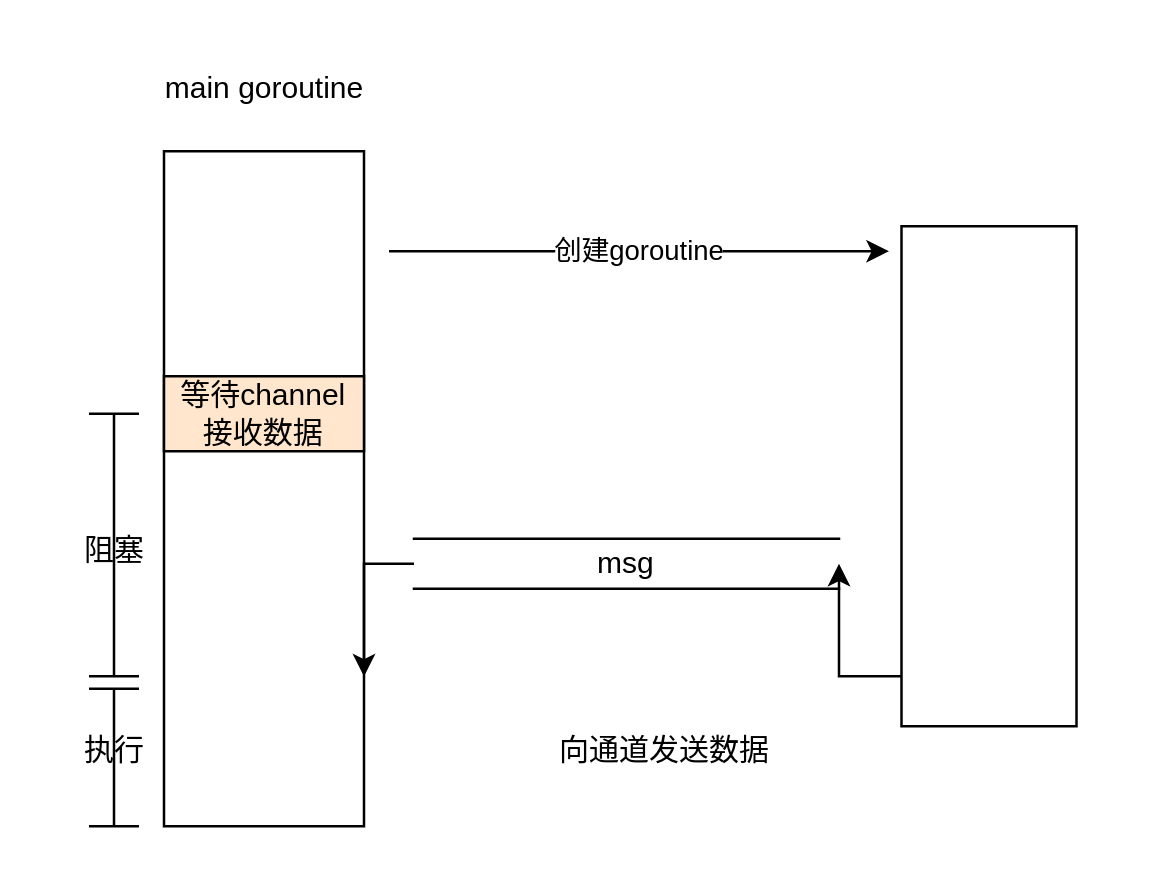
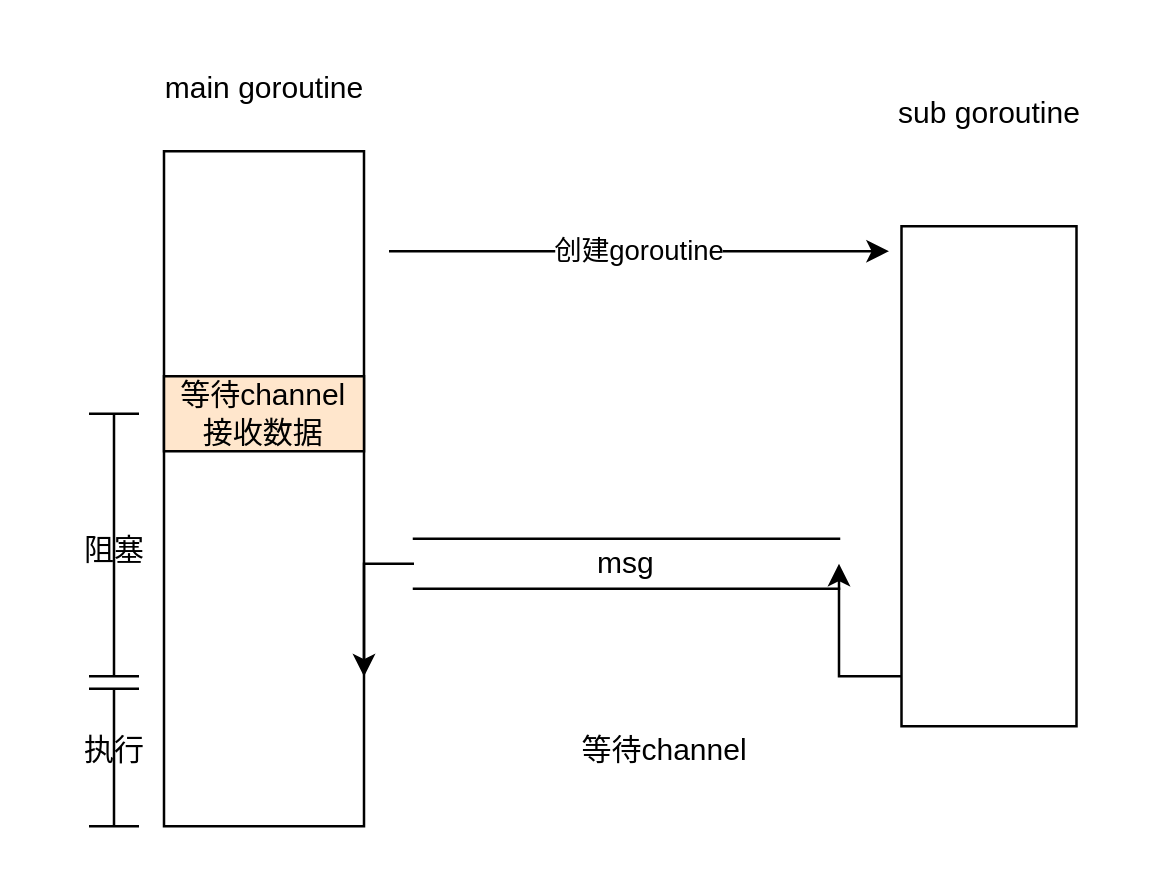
node "sub goroutine": added
node "向通道发送数据": label "向通道发送数据" -> "等待channel"
